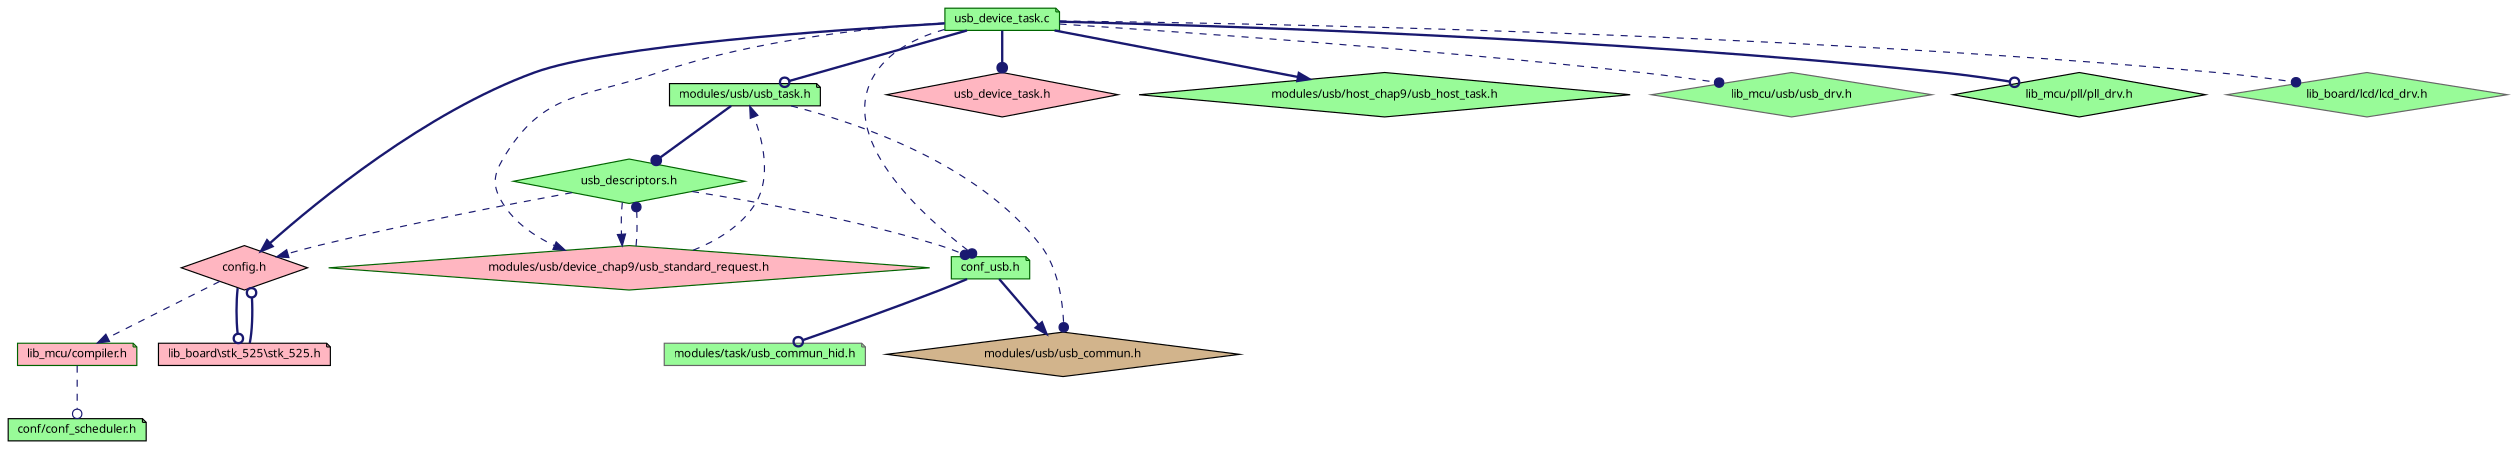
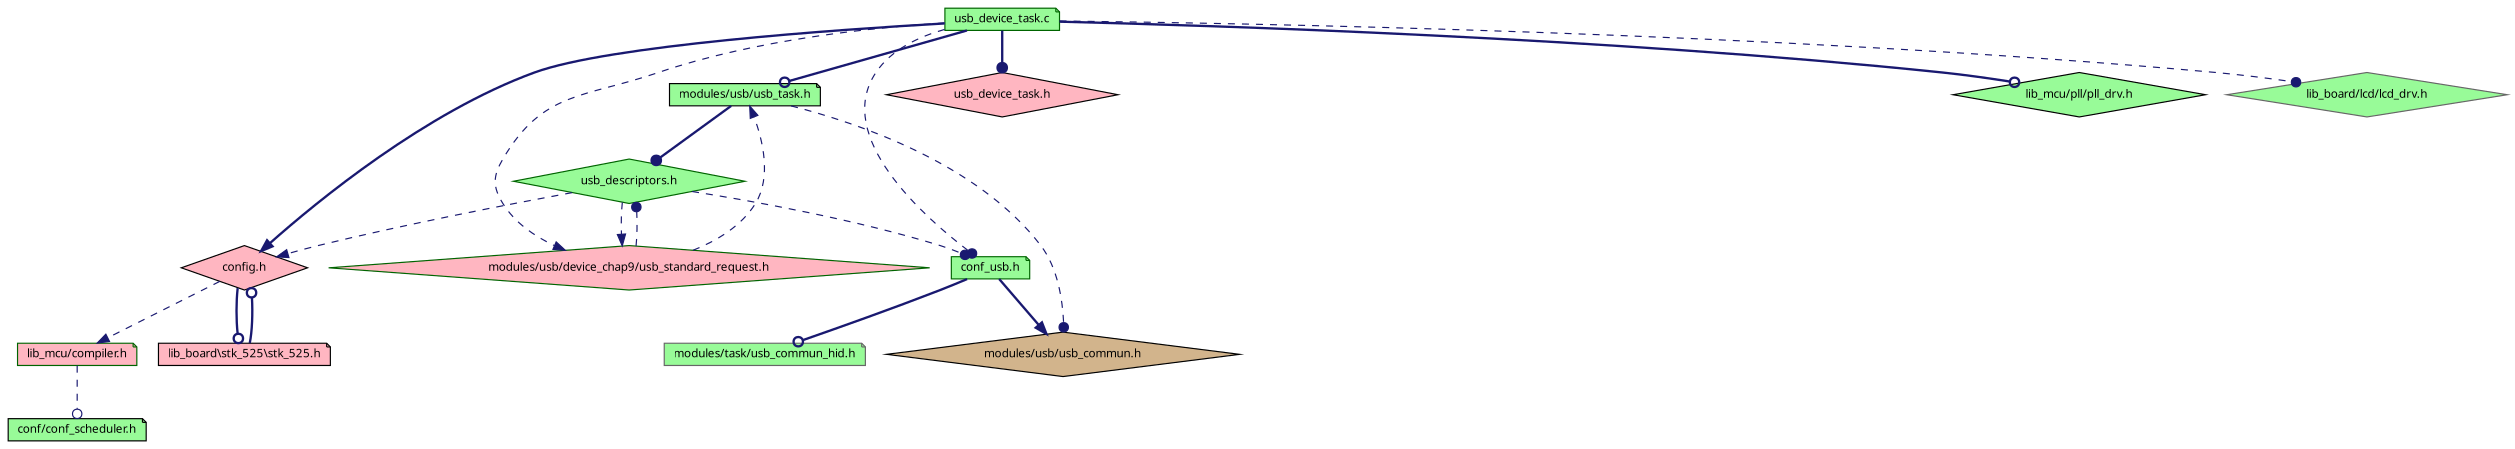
node "modules/usb/host_chap9/usb_host_task.h": removed
node "lib_mcu/usb/usb_drv.h": removed
